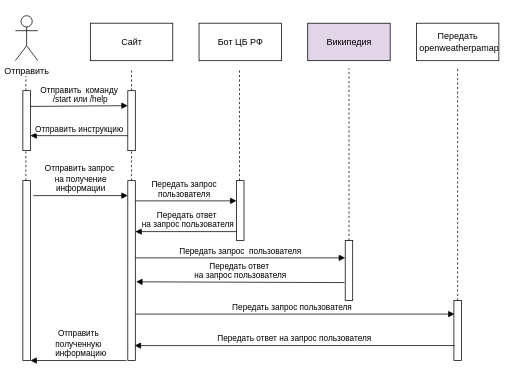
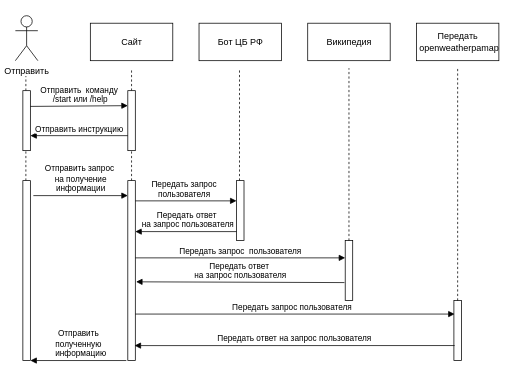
node "Википедия": fillcolor #e1d5e7 -> #ffffff
